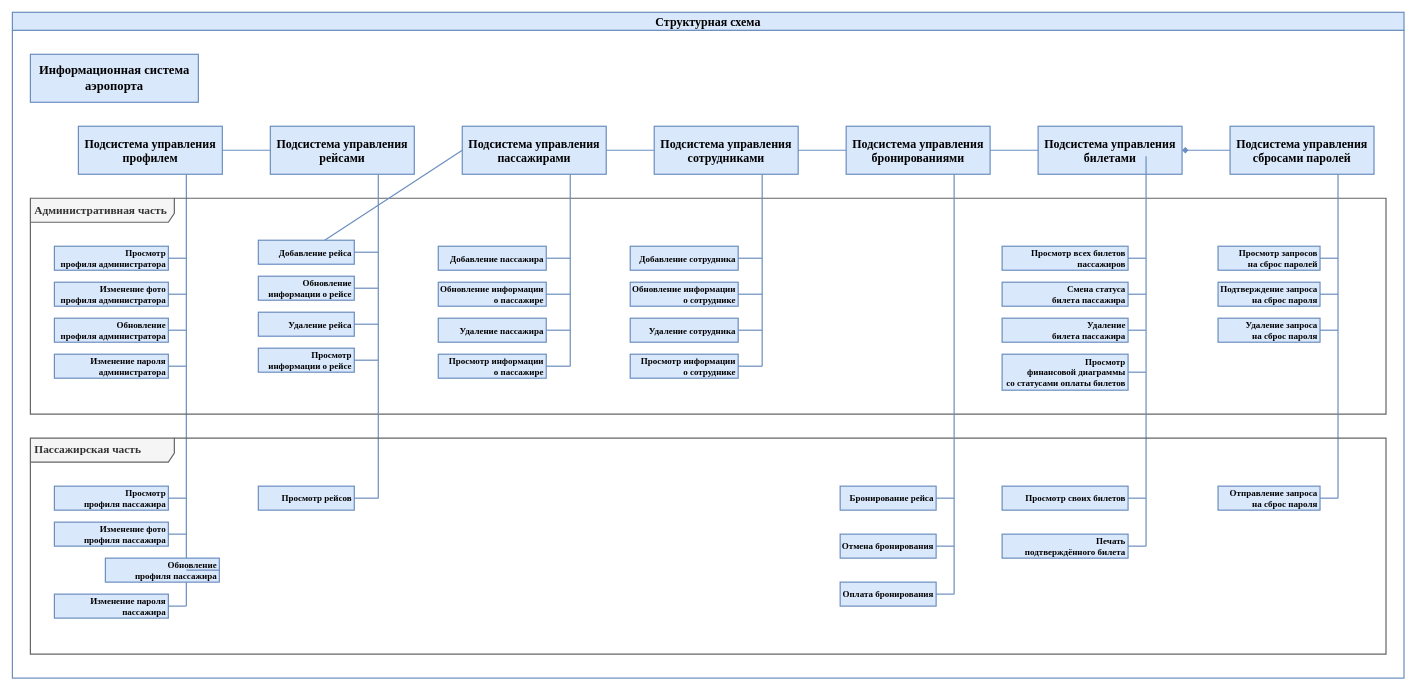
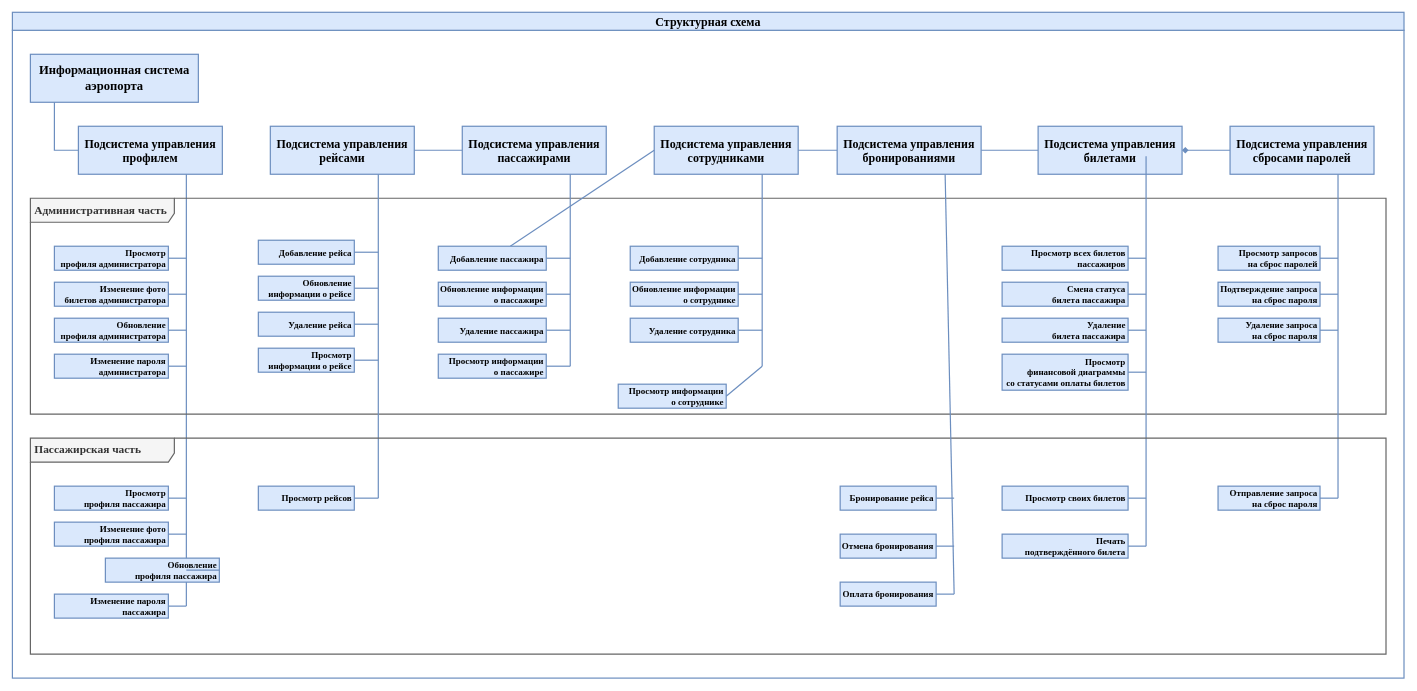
edge "Информационная системааэропорта" -- "Подсистема управления профилем": added
edge "Подсистема управления профилем" -- "Подсистема управления рейсами": removed
edge "Подсистема управления пассажирами" -- "Подсистема управления сотрудниками": now "Добавление пассажира" -- "Подсистема управления сотрудниками"
node "Подсистема управления бронированиями": moved (918, 150) -> (909, 150)
edge "Подсистема управления пассажирами" -- "Добавление рейса": now "Подсистема управления пассажирами" -- "Подсистема управления рейсами"
node "Изменение фото профиля администратора": label "Изменение фото профиля администратора" -> "Изменение фото билетов администратора"
node "Просмотр информации о сотруднике": moved (684, 366) -> (672, 396)
